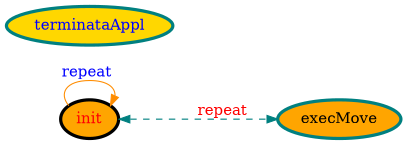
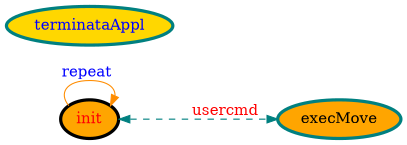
edge "init" -- "execMove": label "repeat " -> "usercmd"
